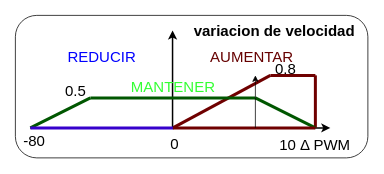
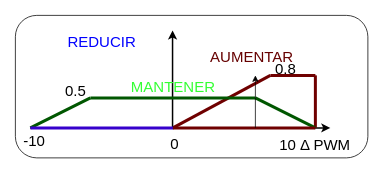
node "variacion de velocidad": removed
node "REDUCIR": moved (102, 57) -> (102, 42)
node "-80": label "-80" -> "-10"
